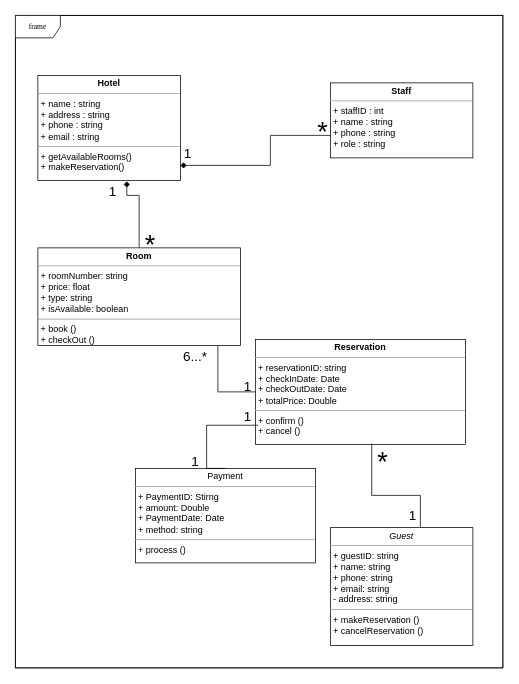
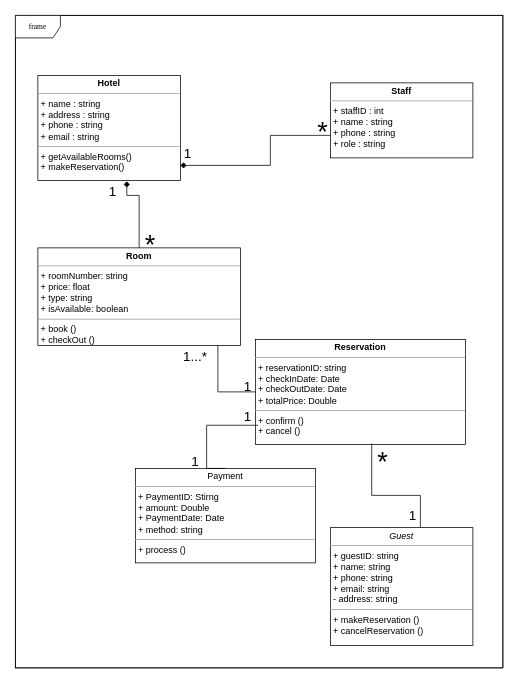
node "6...*": label "6...*" -> "1...*"
